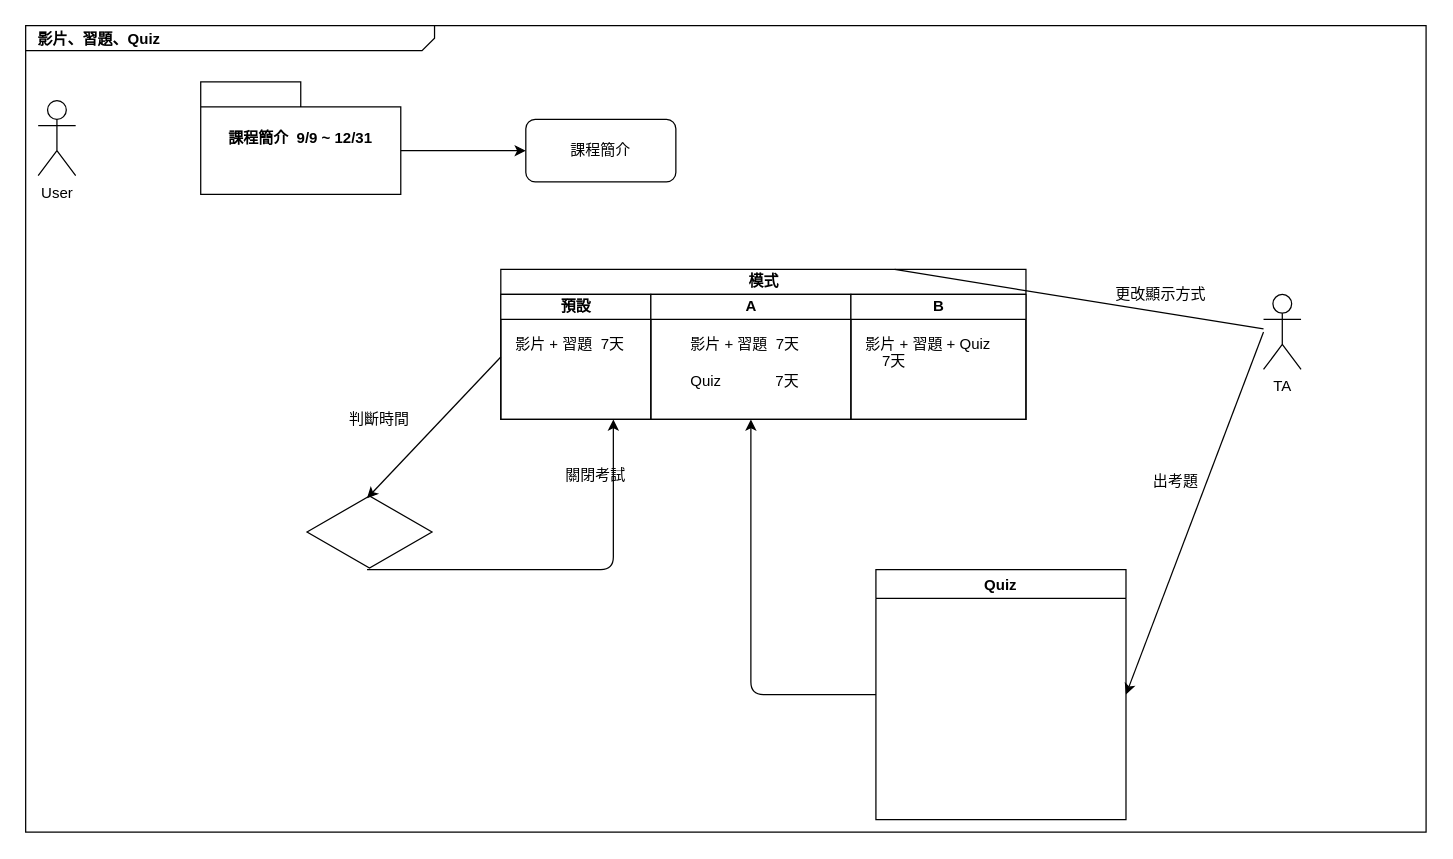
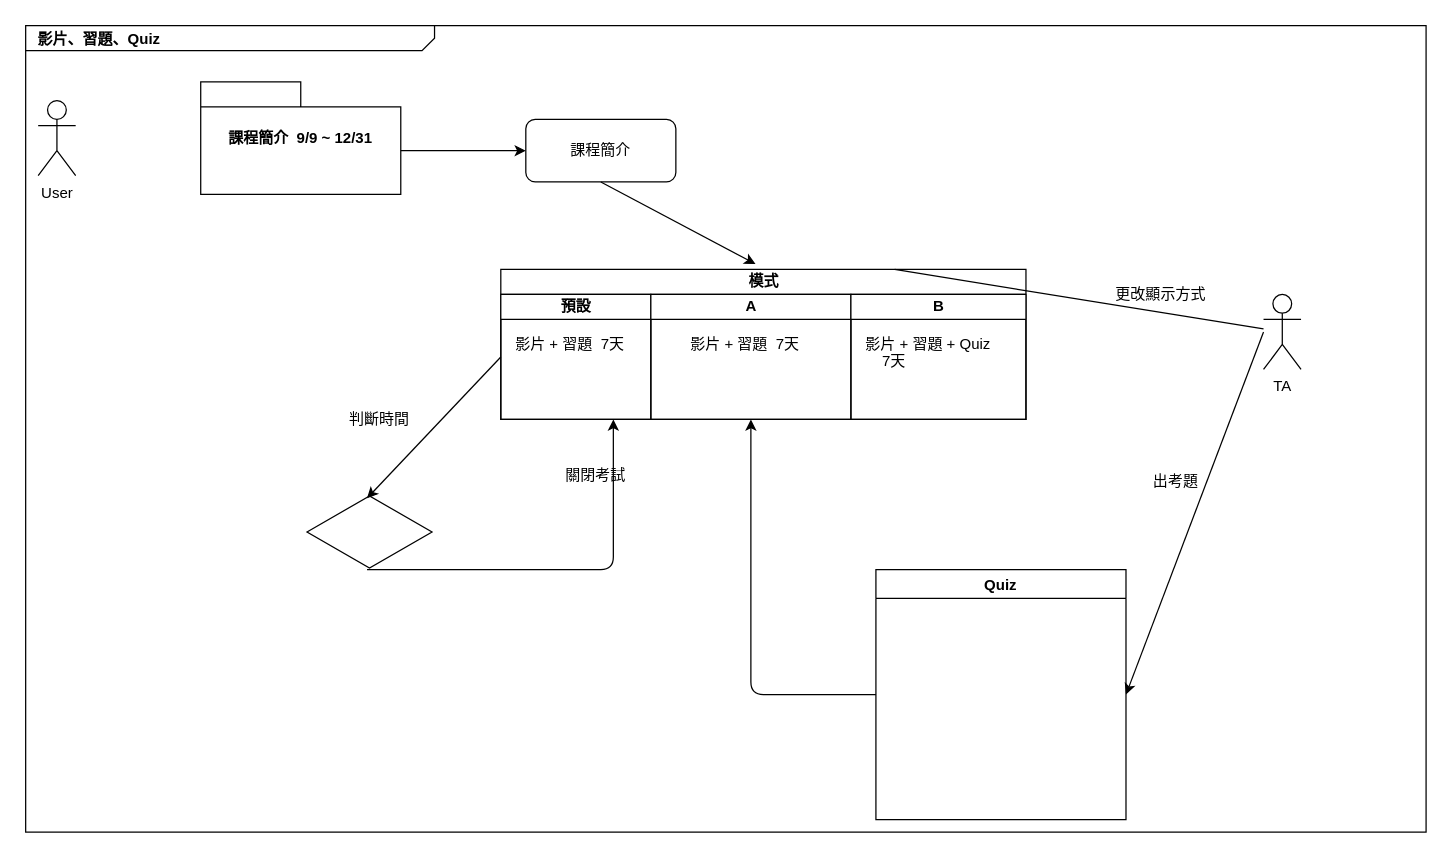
edge "課程簡介" -> "模式": added
node "Quiz 7天": removed
